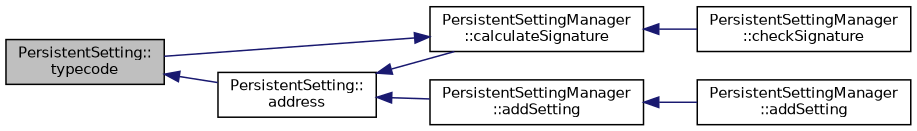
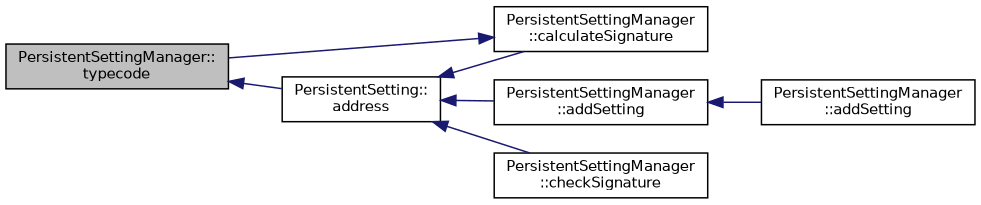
edge "PersistentSettingManager ::checkSignature" -> "PersistentSettingManager ::calculateSignature": now "PersistentSettingManager ::checkSignature" -> "PersistentSetting:: address"
node "PersistentSetting:: typecode": label "PersistentSetting:: typecode" -> "PersistentSettingManager:: typecode"
